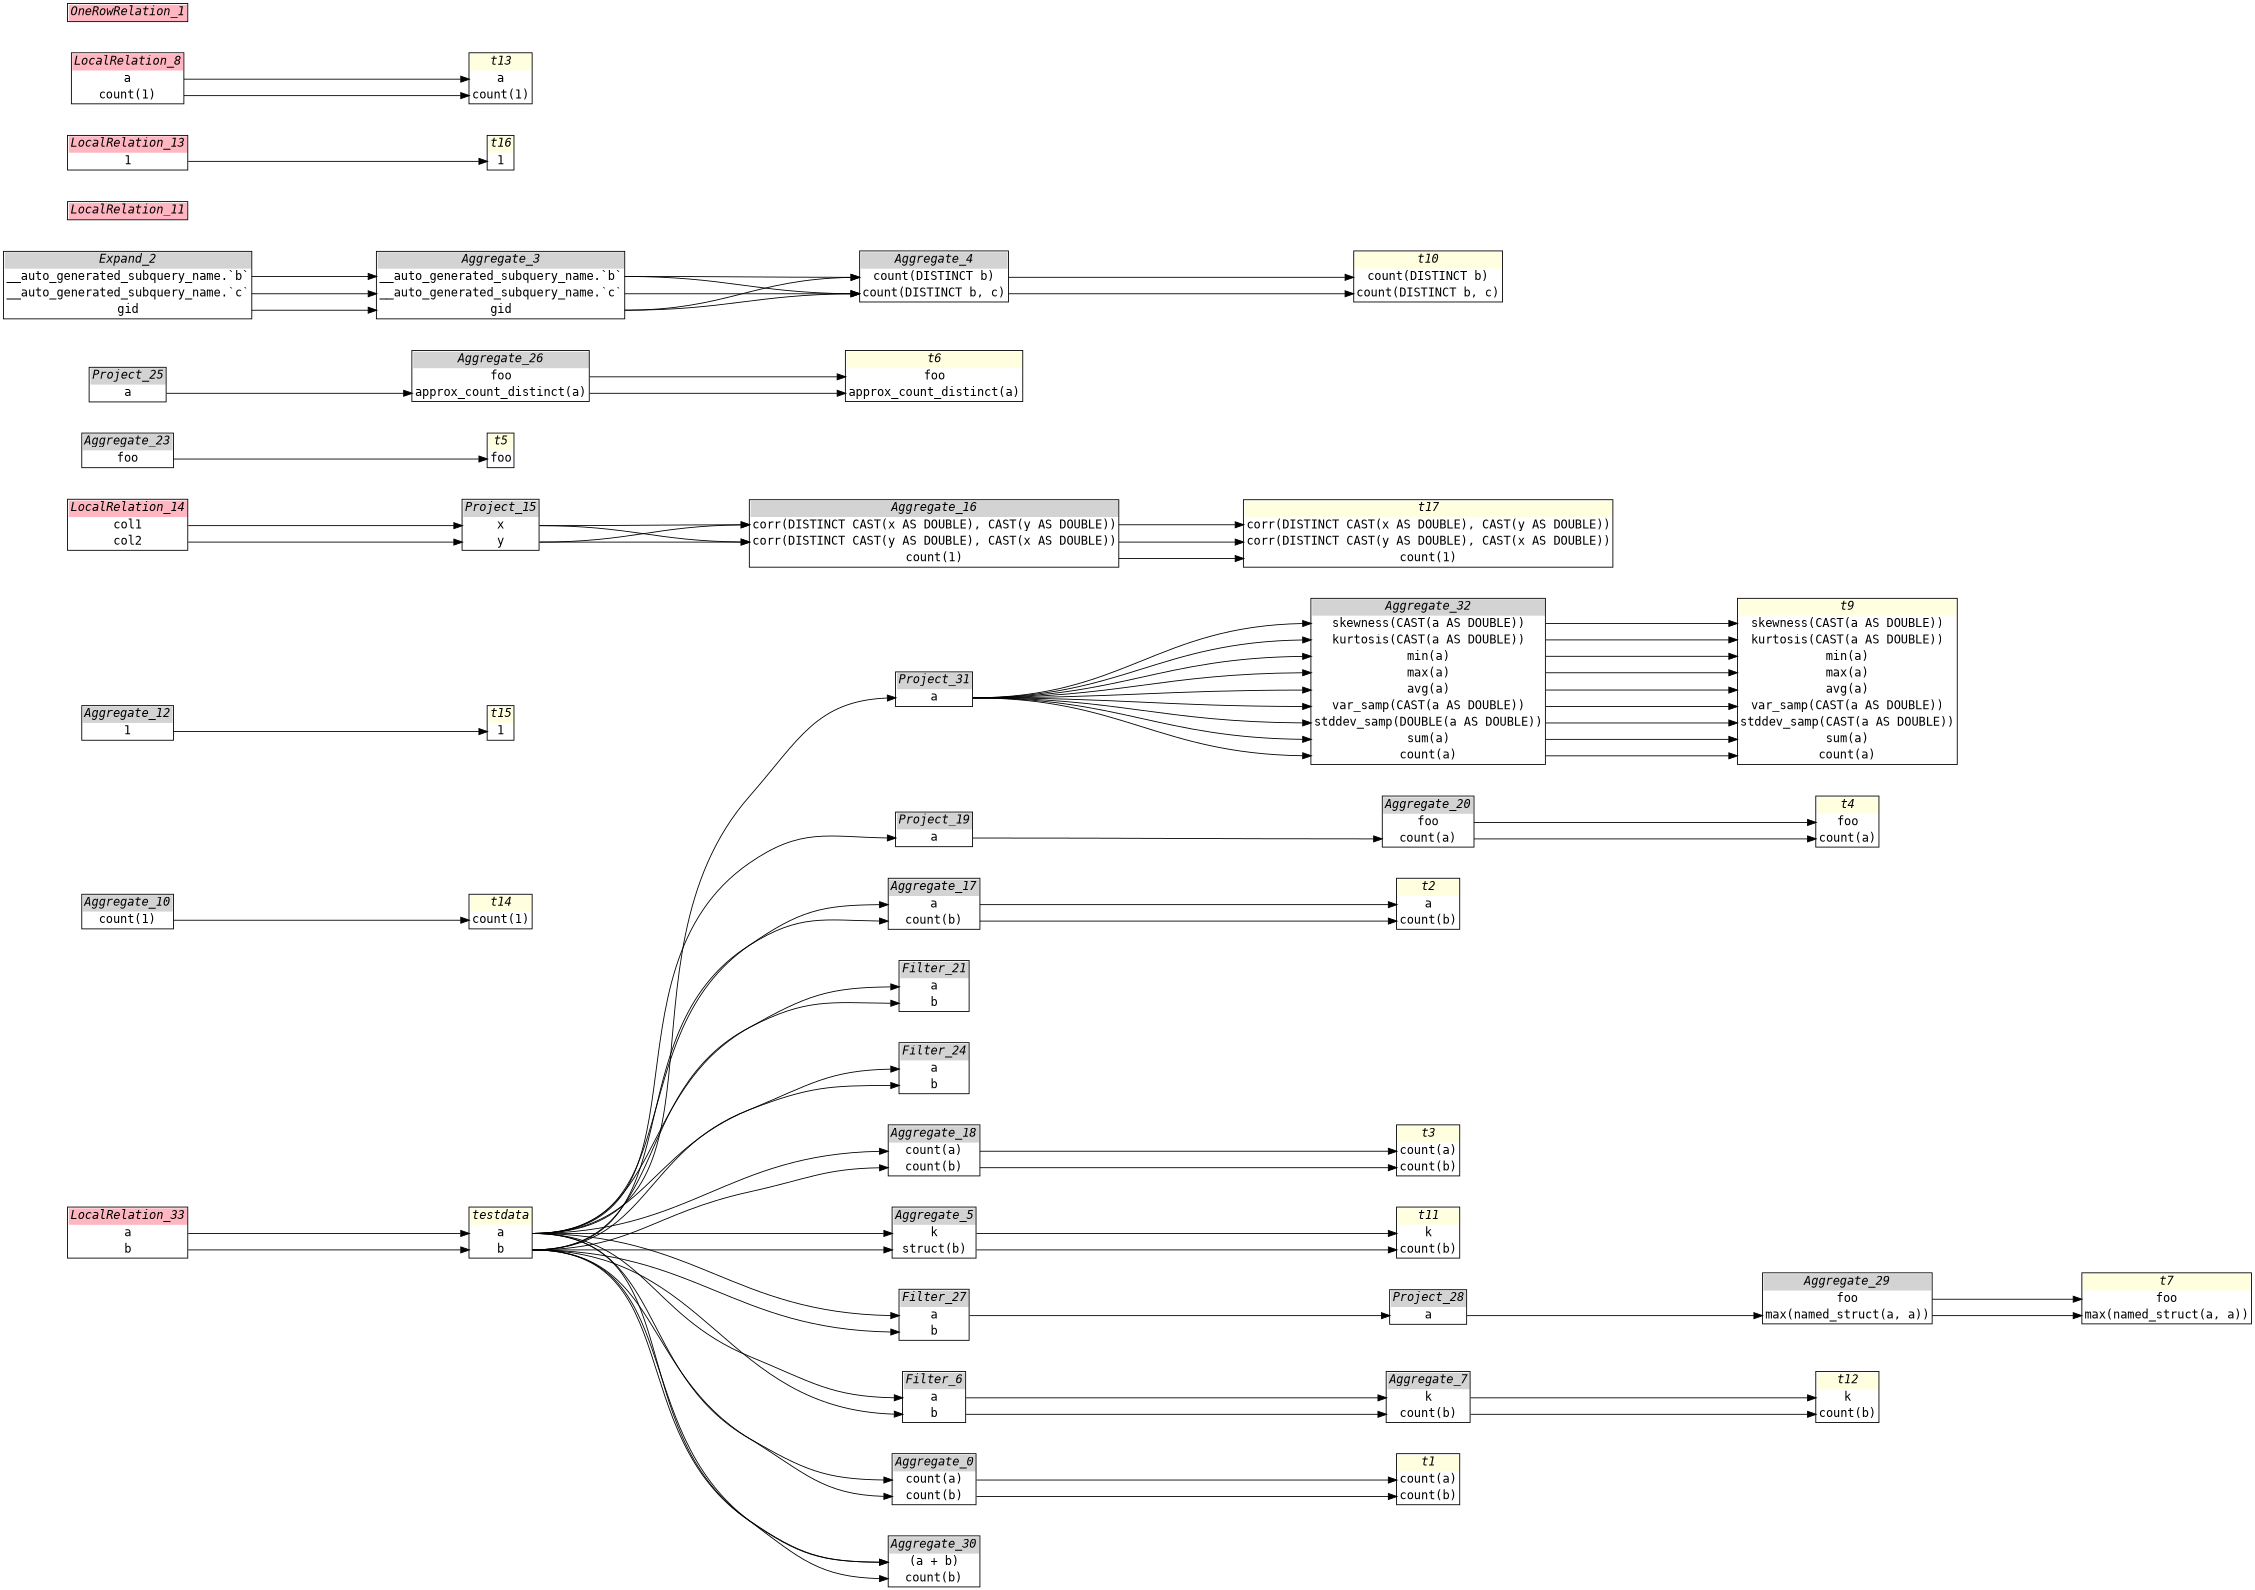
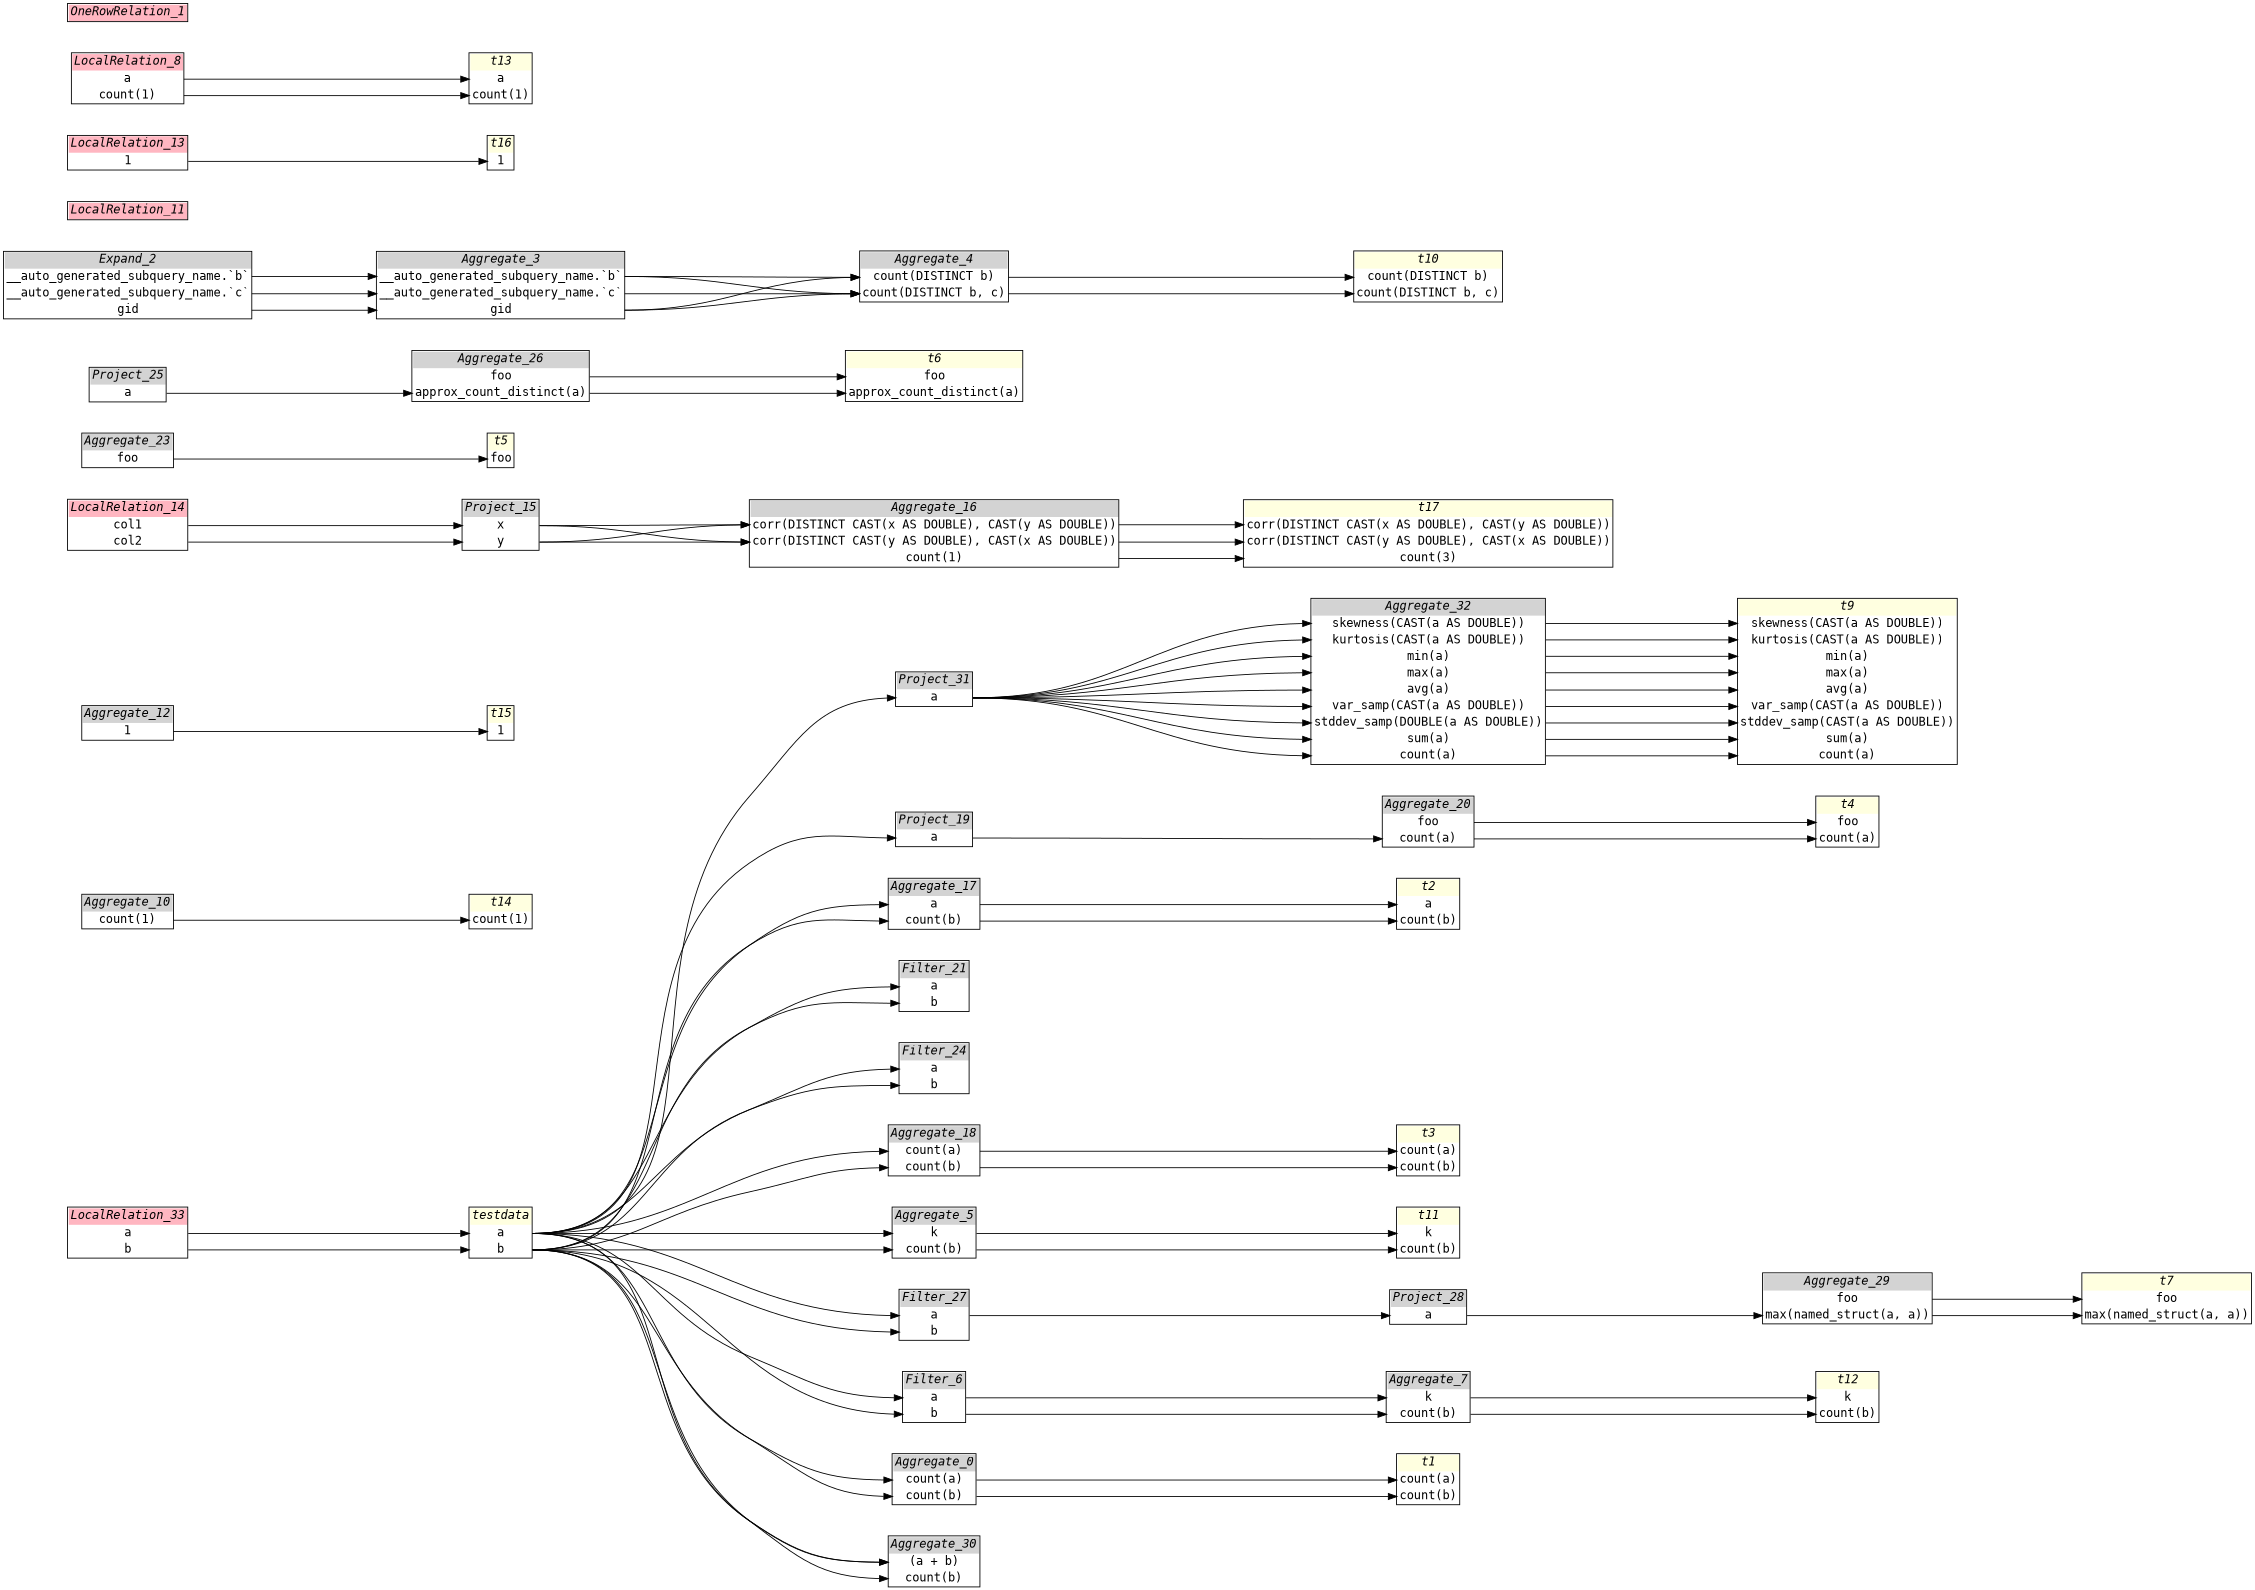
node "t17": text "count(1)" -> "count(3)"
node "Aggregate_5": text "struct(b)" -> "count(b)"
